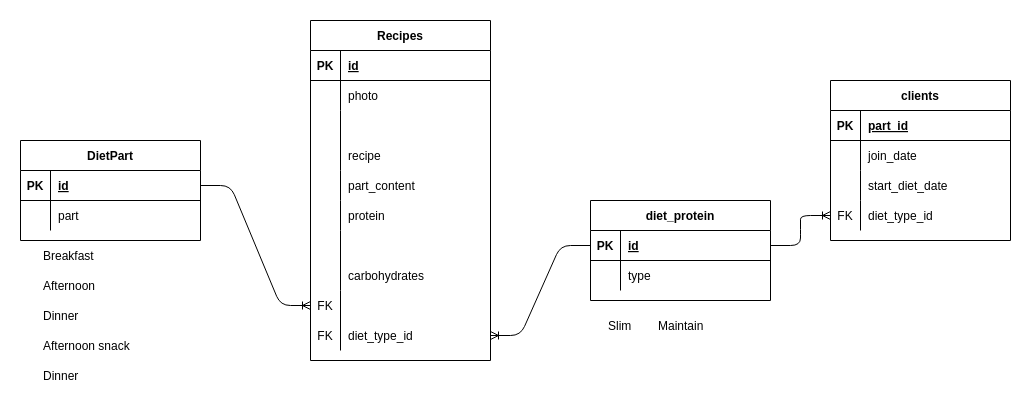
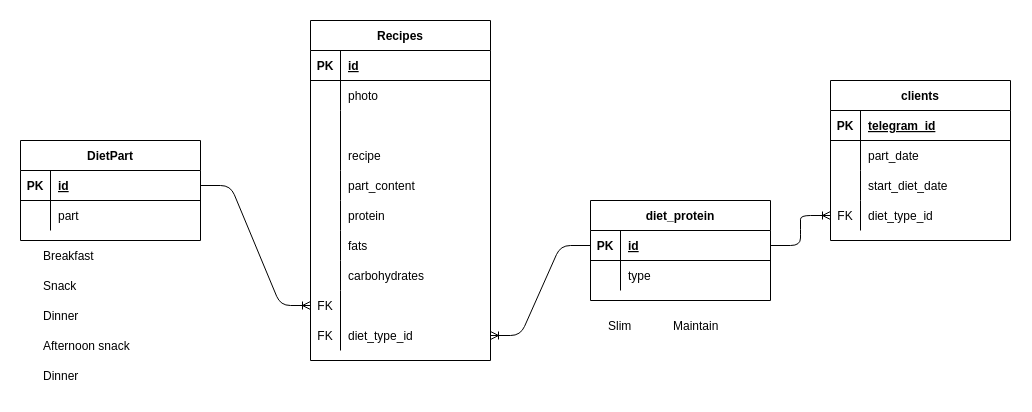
node "part_id": label "part_id" -> "telegram_id"
node "join_date": label "join_date" -> "part_date"
node "fats": added
node "Afternoon": label "Afternoon" -> "Snack"
node "Maintain": moved (681, 326) -> (696, 326)
